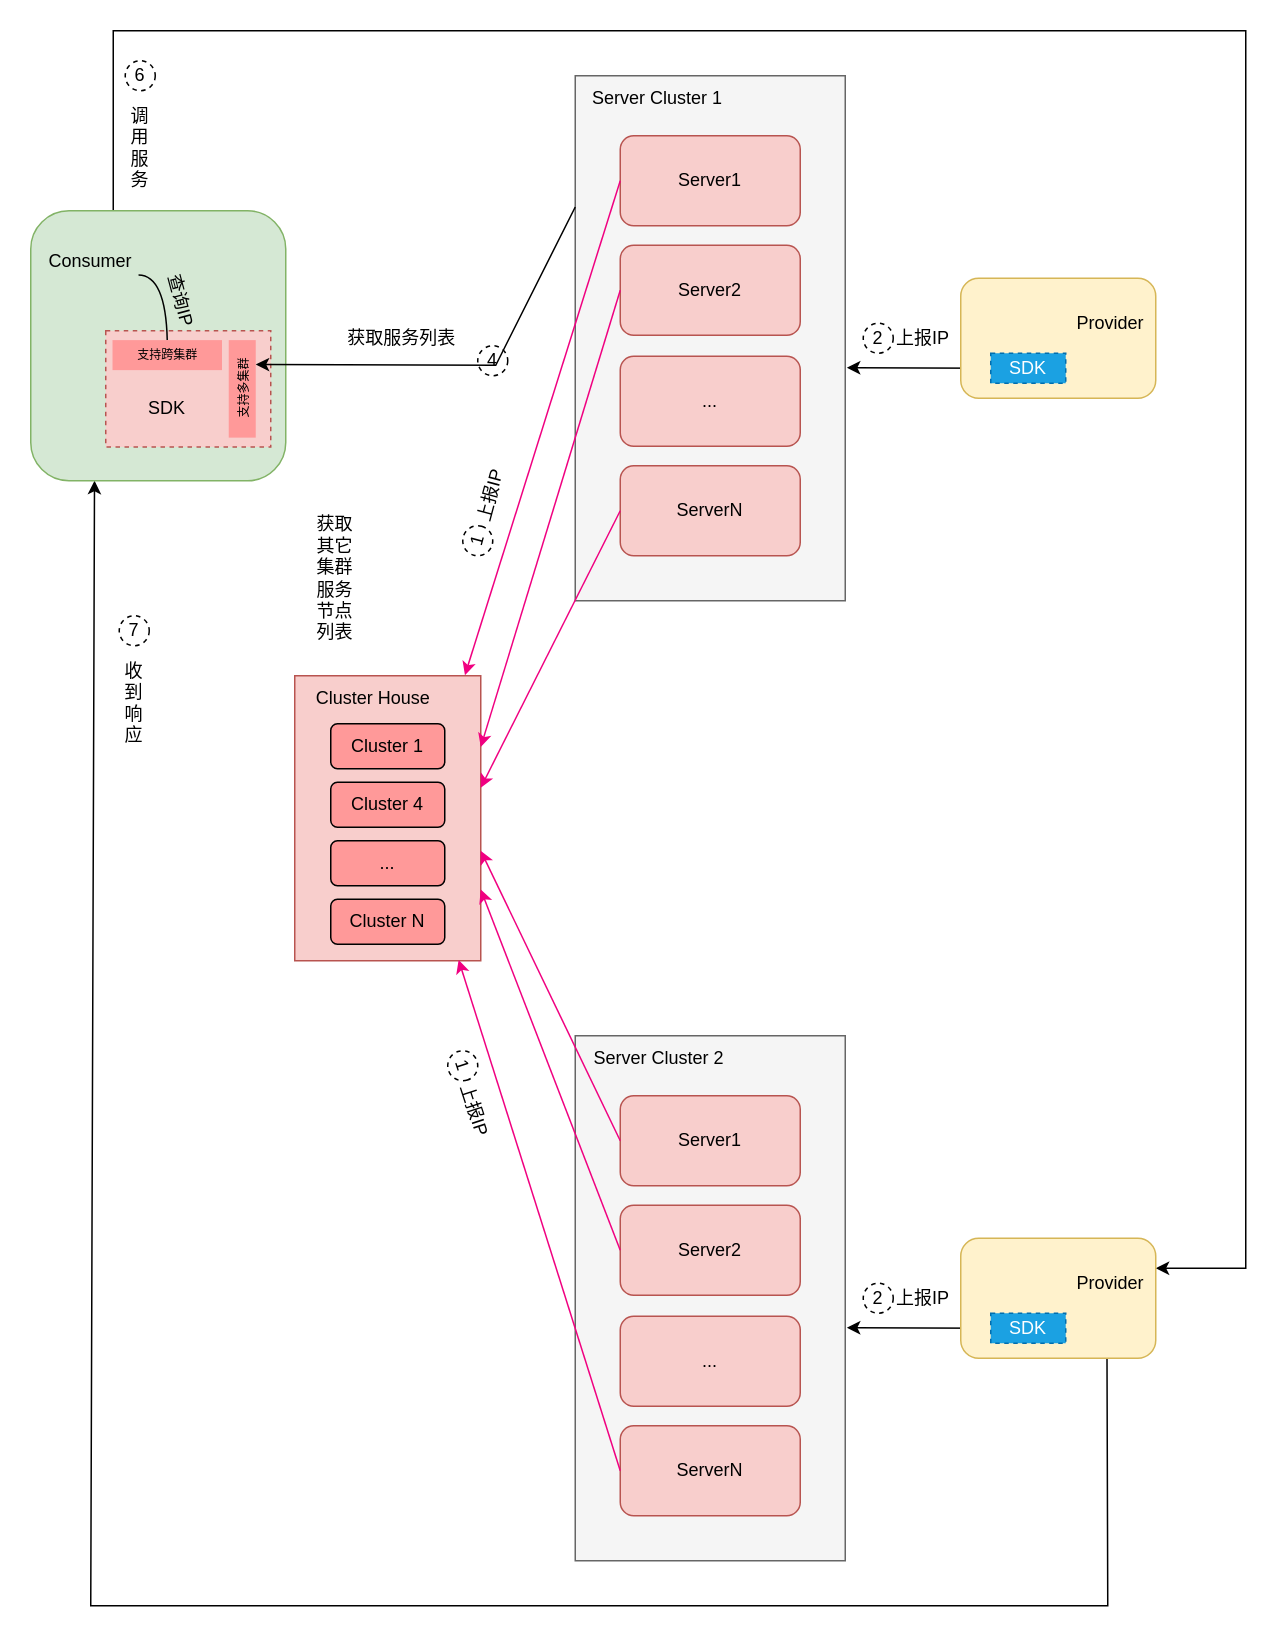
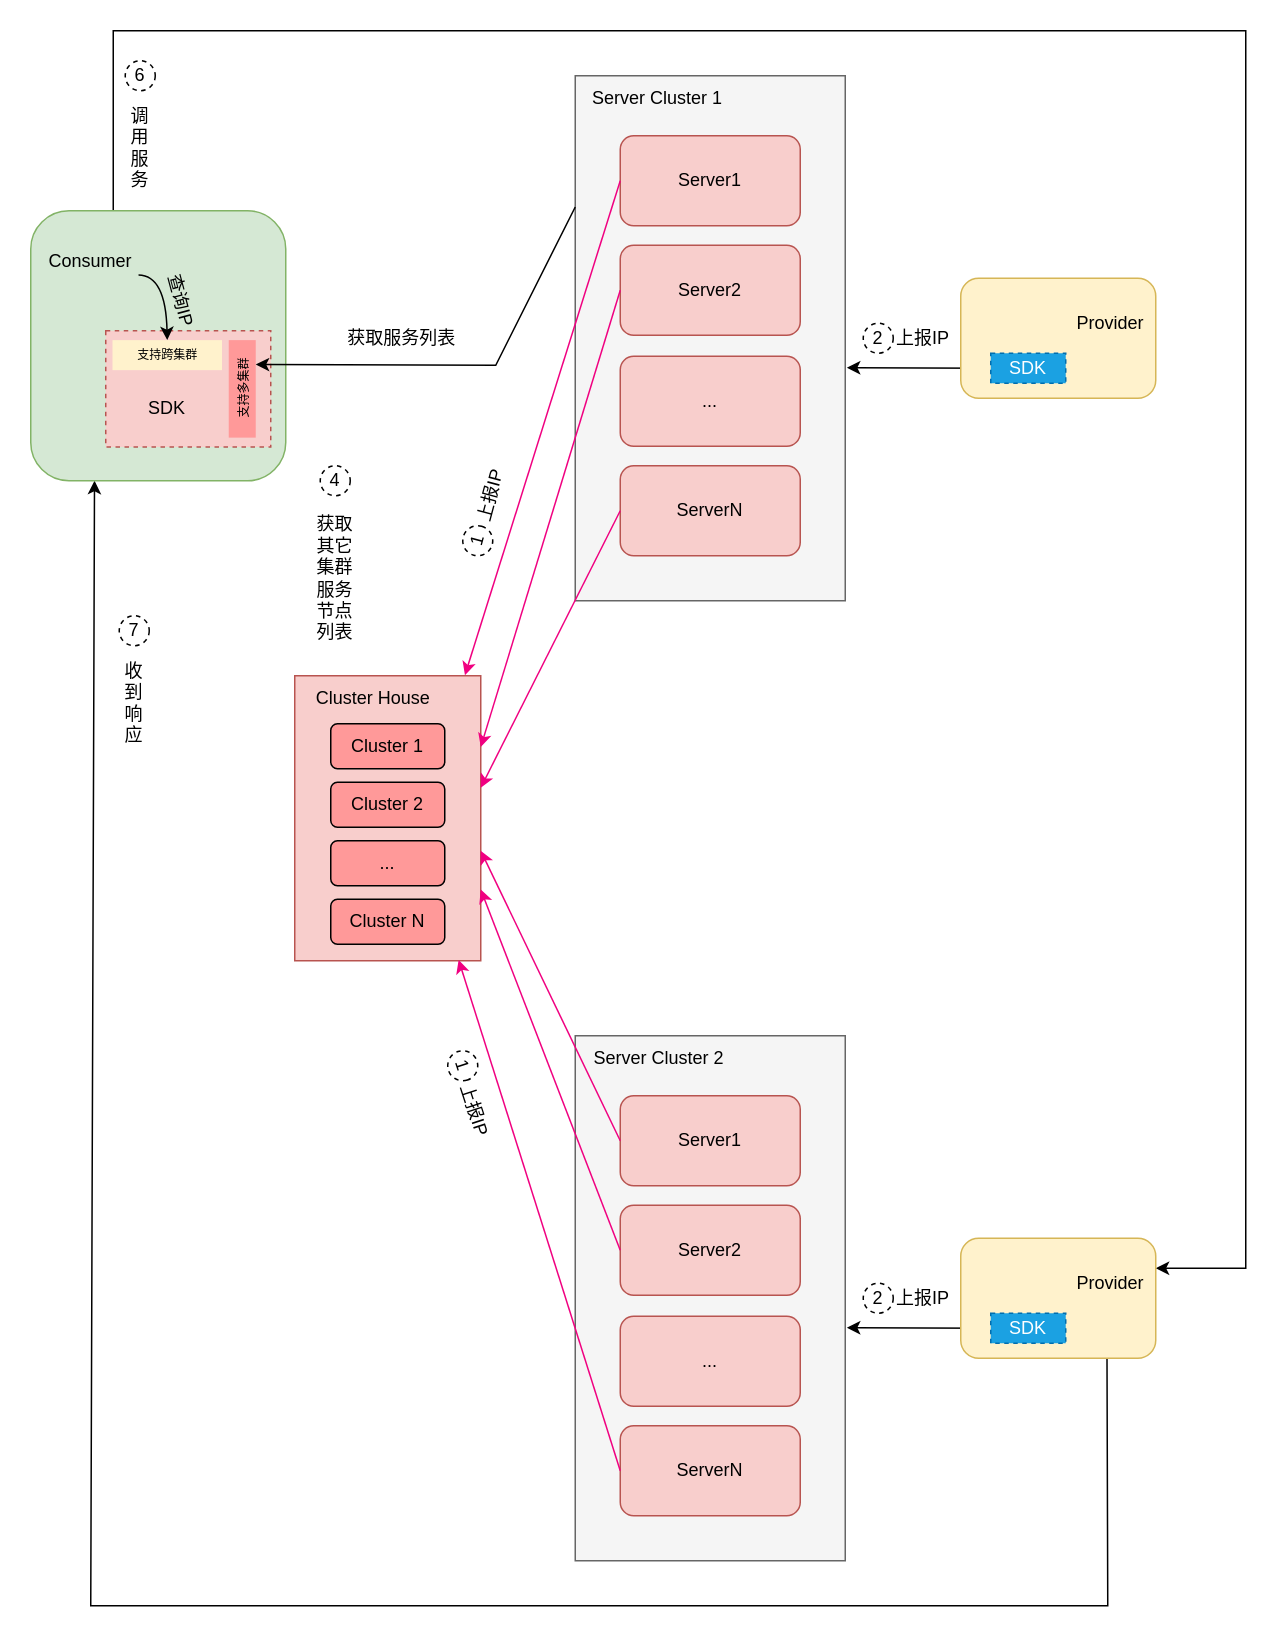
edge "Consumer" -- "支持跨集群": arrowhead none -> classic
node "支持跨集群": fillcolor #ff9999 -> #fff2cc
node "4": moved (493, 361) -> (335, 481)
node "Cluster 4": label "Cluster 4" -> "Cluster 2"
